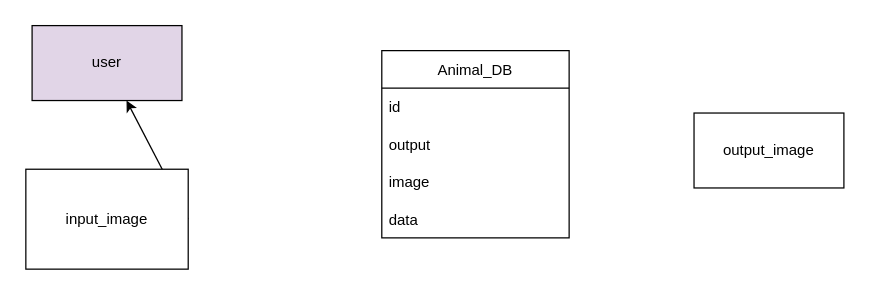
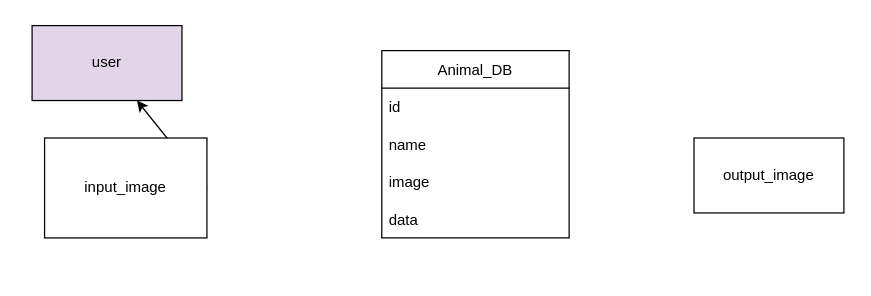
node "output": label "output" -> "name"
node "output_image": moved (769, 151) -> (769, 176)
node "input_image": moved (107, 219) -> (126, 188)
